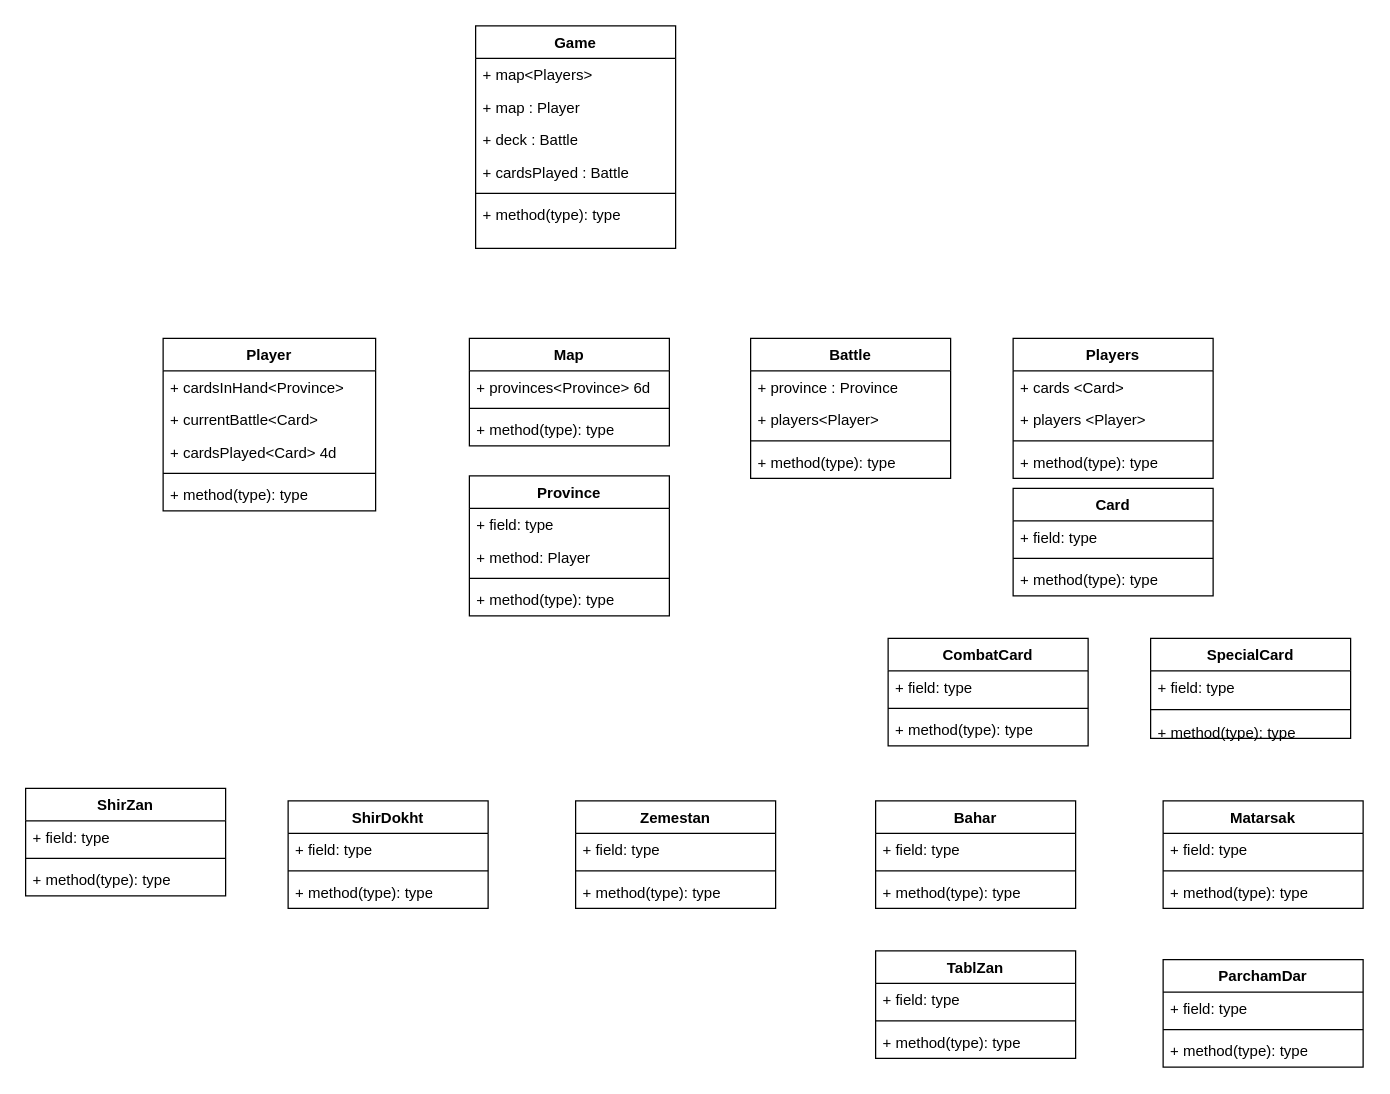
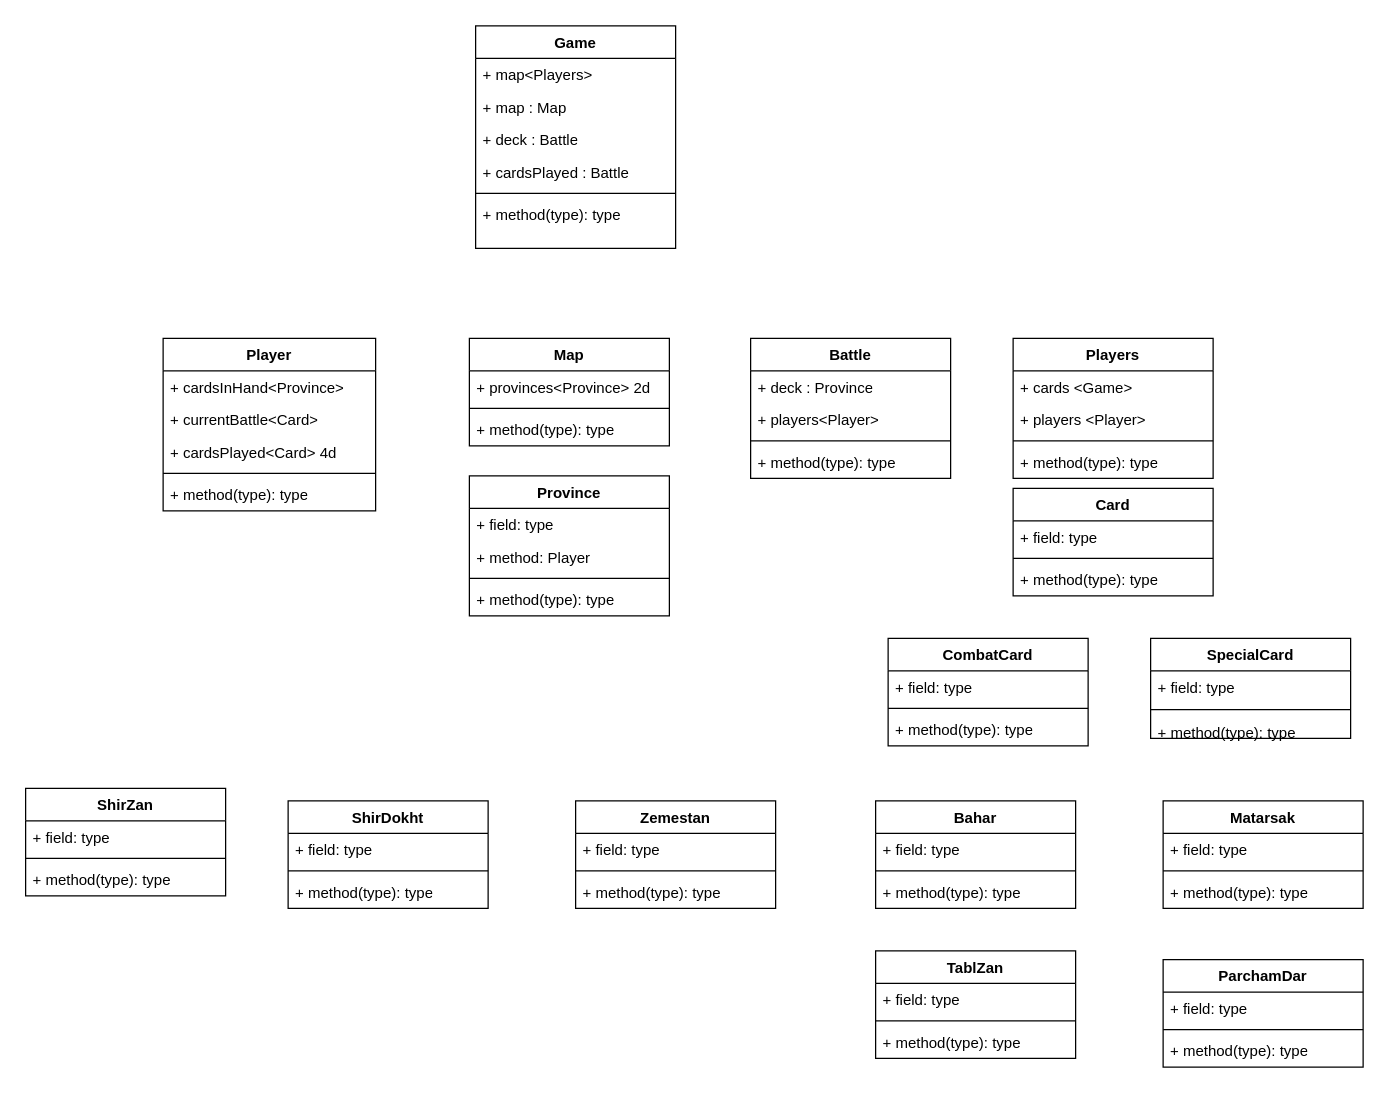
node "+ map : Player": label "+ map : Player" -> "+ map : Map"
node "+ provinces<Province> 6d": label "+ provinces<Province> 6d" -> "+ provinces<Province> 2d"
node "+ province : Province": label "+ province : Province" -> "+ deck : Province"
node "+ cards <Card>": label "+ cards <Card>" -> "+ cards <Game>"
